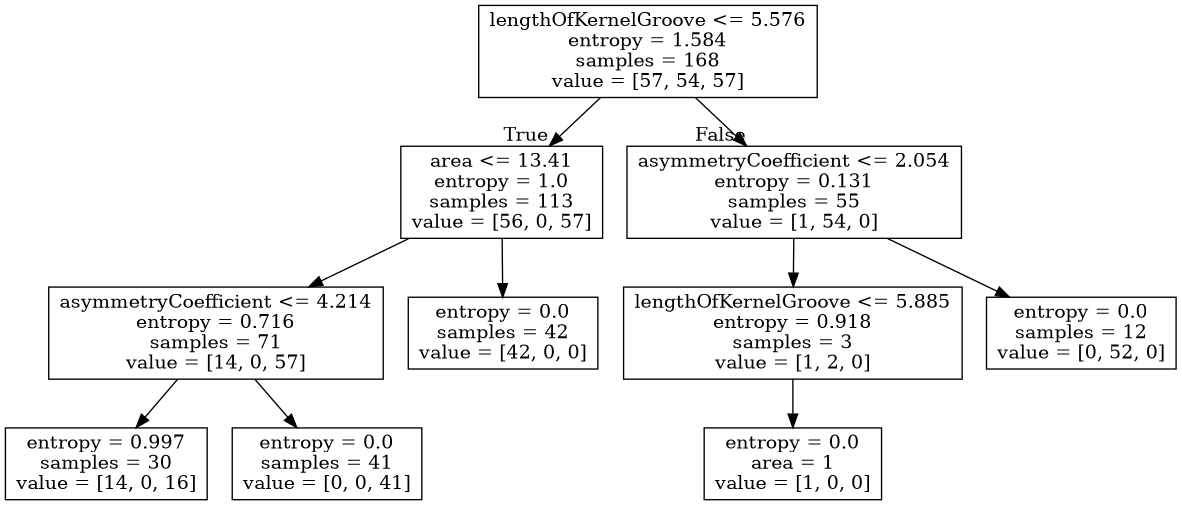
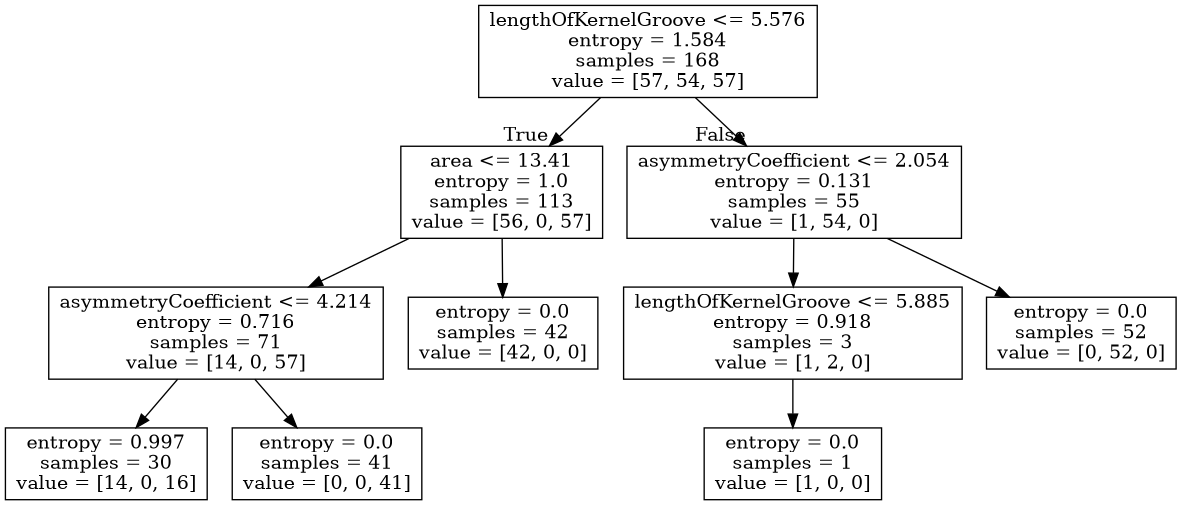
node "entropy = 0.0 samples = 12 value = [0, 52, 0]": label "entropy = 0.0 samples = 12 value = [0, 52, 0]" -> "entropy = 0.0 samples = 52 value = [0, 52, 0]"
node "entropy = 0.0 area = 1 value = [1, 0, 0]": label "entropy = 0.0 area = 1 value = [1, 0, 0]" -> "entropy = 0.0 samples = 1 value = [1, 0, 0]"
